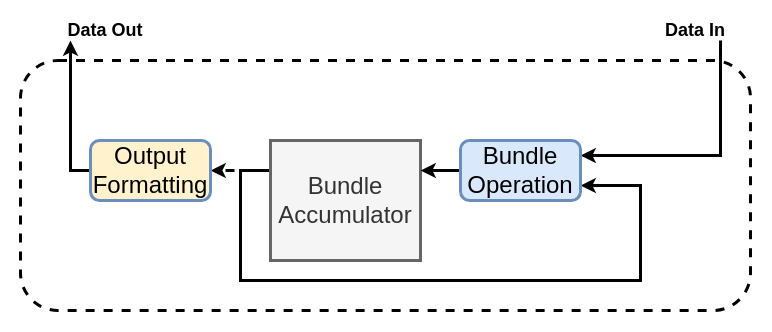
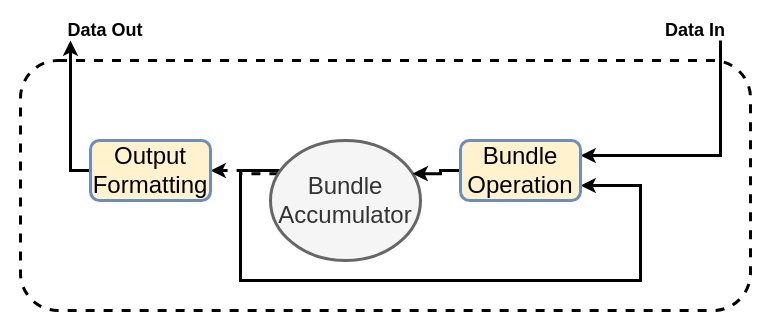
node "Bundle Operation": fillcolor #dae8fc -> #fff2cc
node "Bundle Accumulator": shape rectangle -> ellipse
